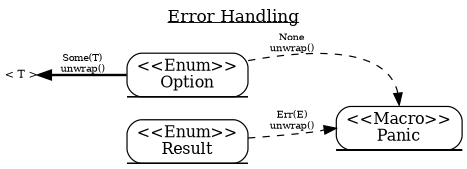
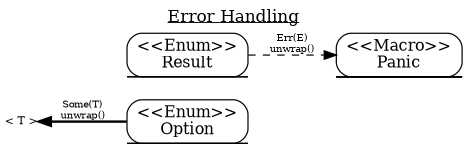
edge "Option" -> "Panic": removed, label "None unwrap()"
